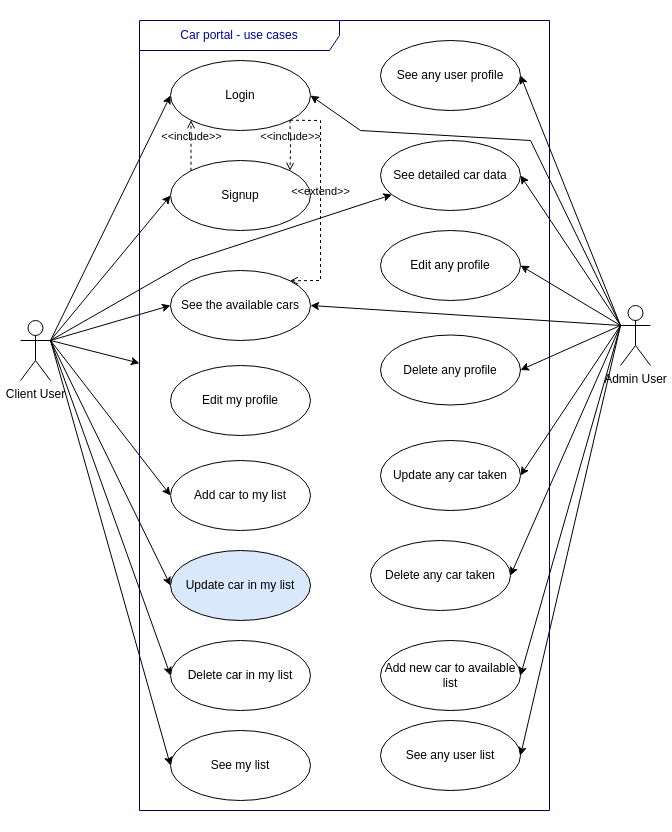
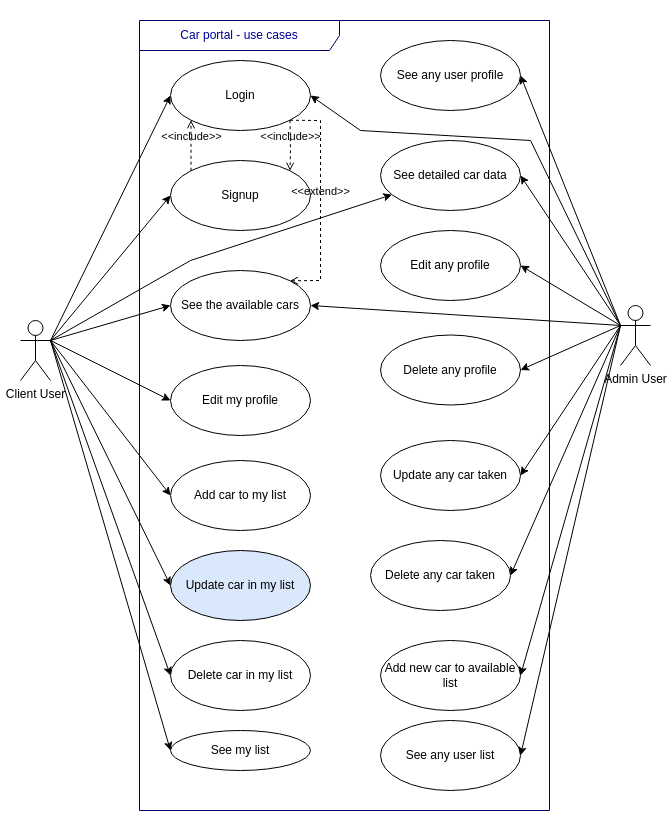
edge "Client User" -> "Car portal - use cases": now "Client User" -> "Edit my profile"
node "See my list": size 140x70 -> 140x40
